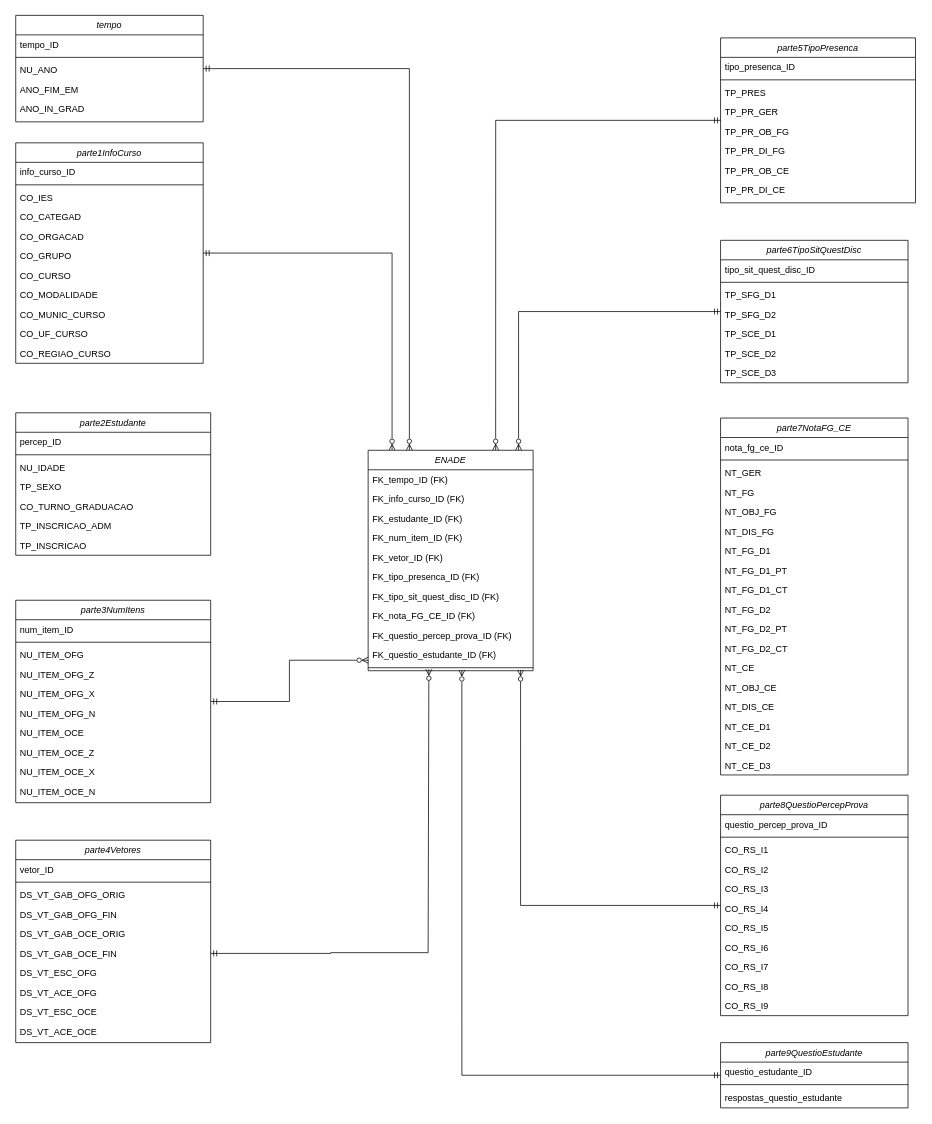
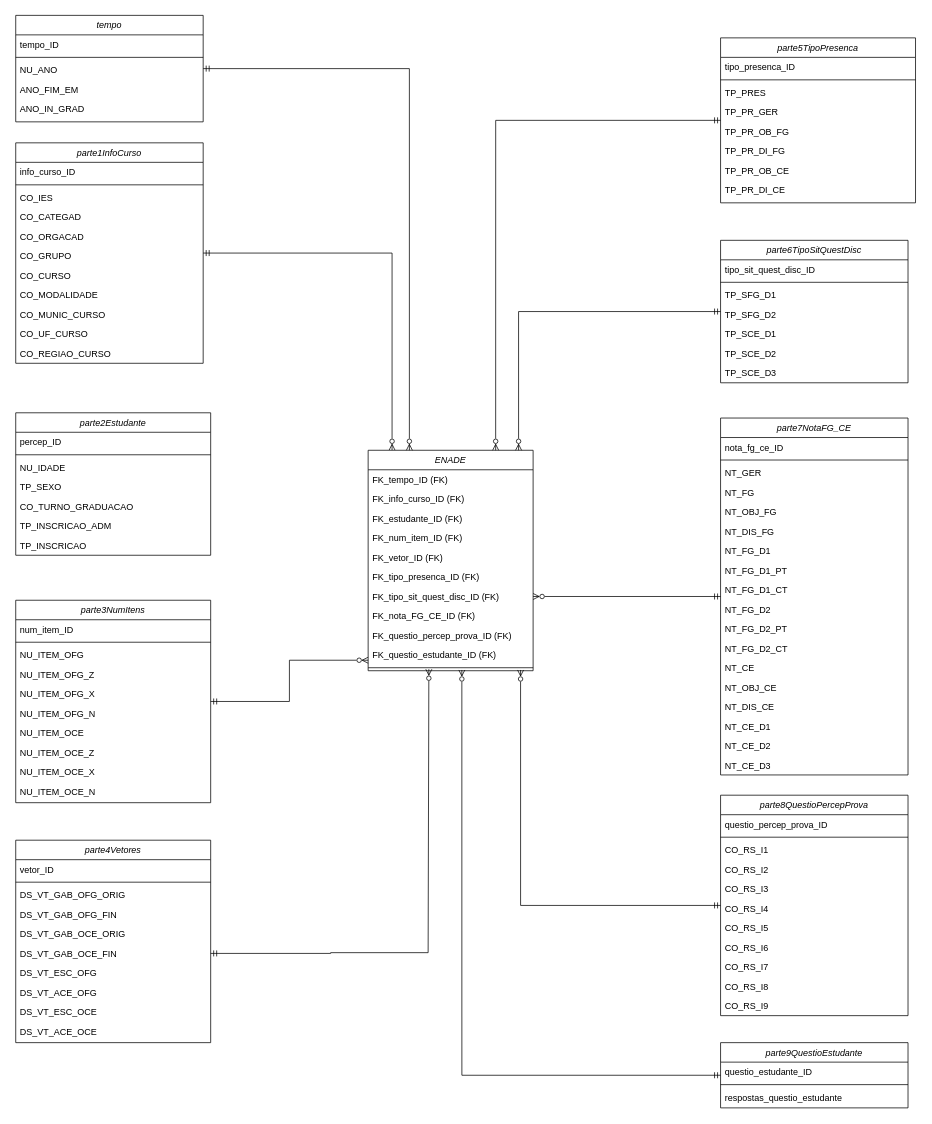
edge "FK_tipo_sit_quest_disc_ID (FK)" -- "parte7NotaFG_CE": added
